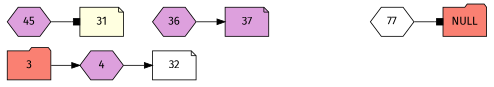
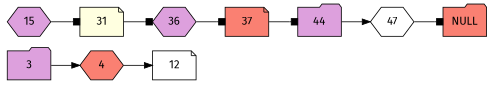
node "45": label "45" -> "15"
edge "31" -> "36": added
edge "36" -> "37": arrowhead normal -> box
node "37": fillcolor plum -> salmon
node "44": added
node "77": label "77" -> "47"
node "3": fillcolor salmon -> plum
node "4": fillcolor plum -> salmon
node "32": label "32" -> "12"
